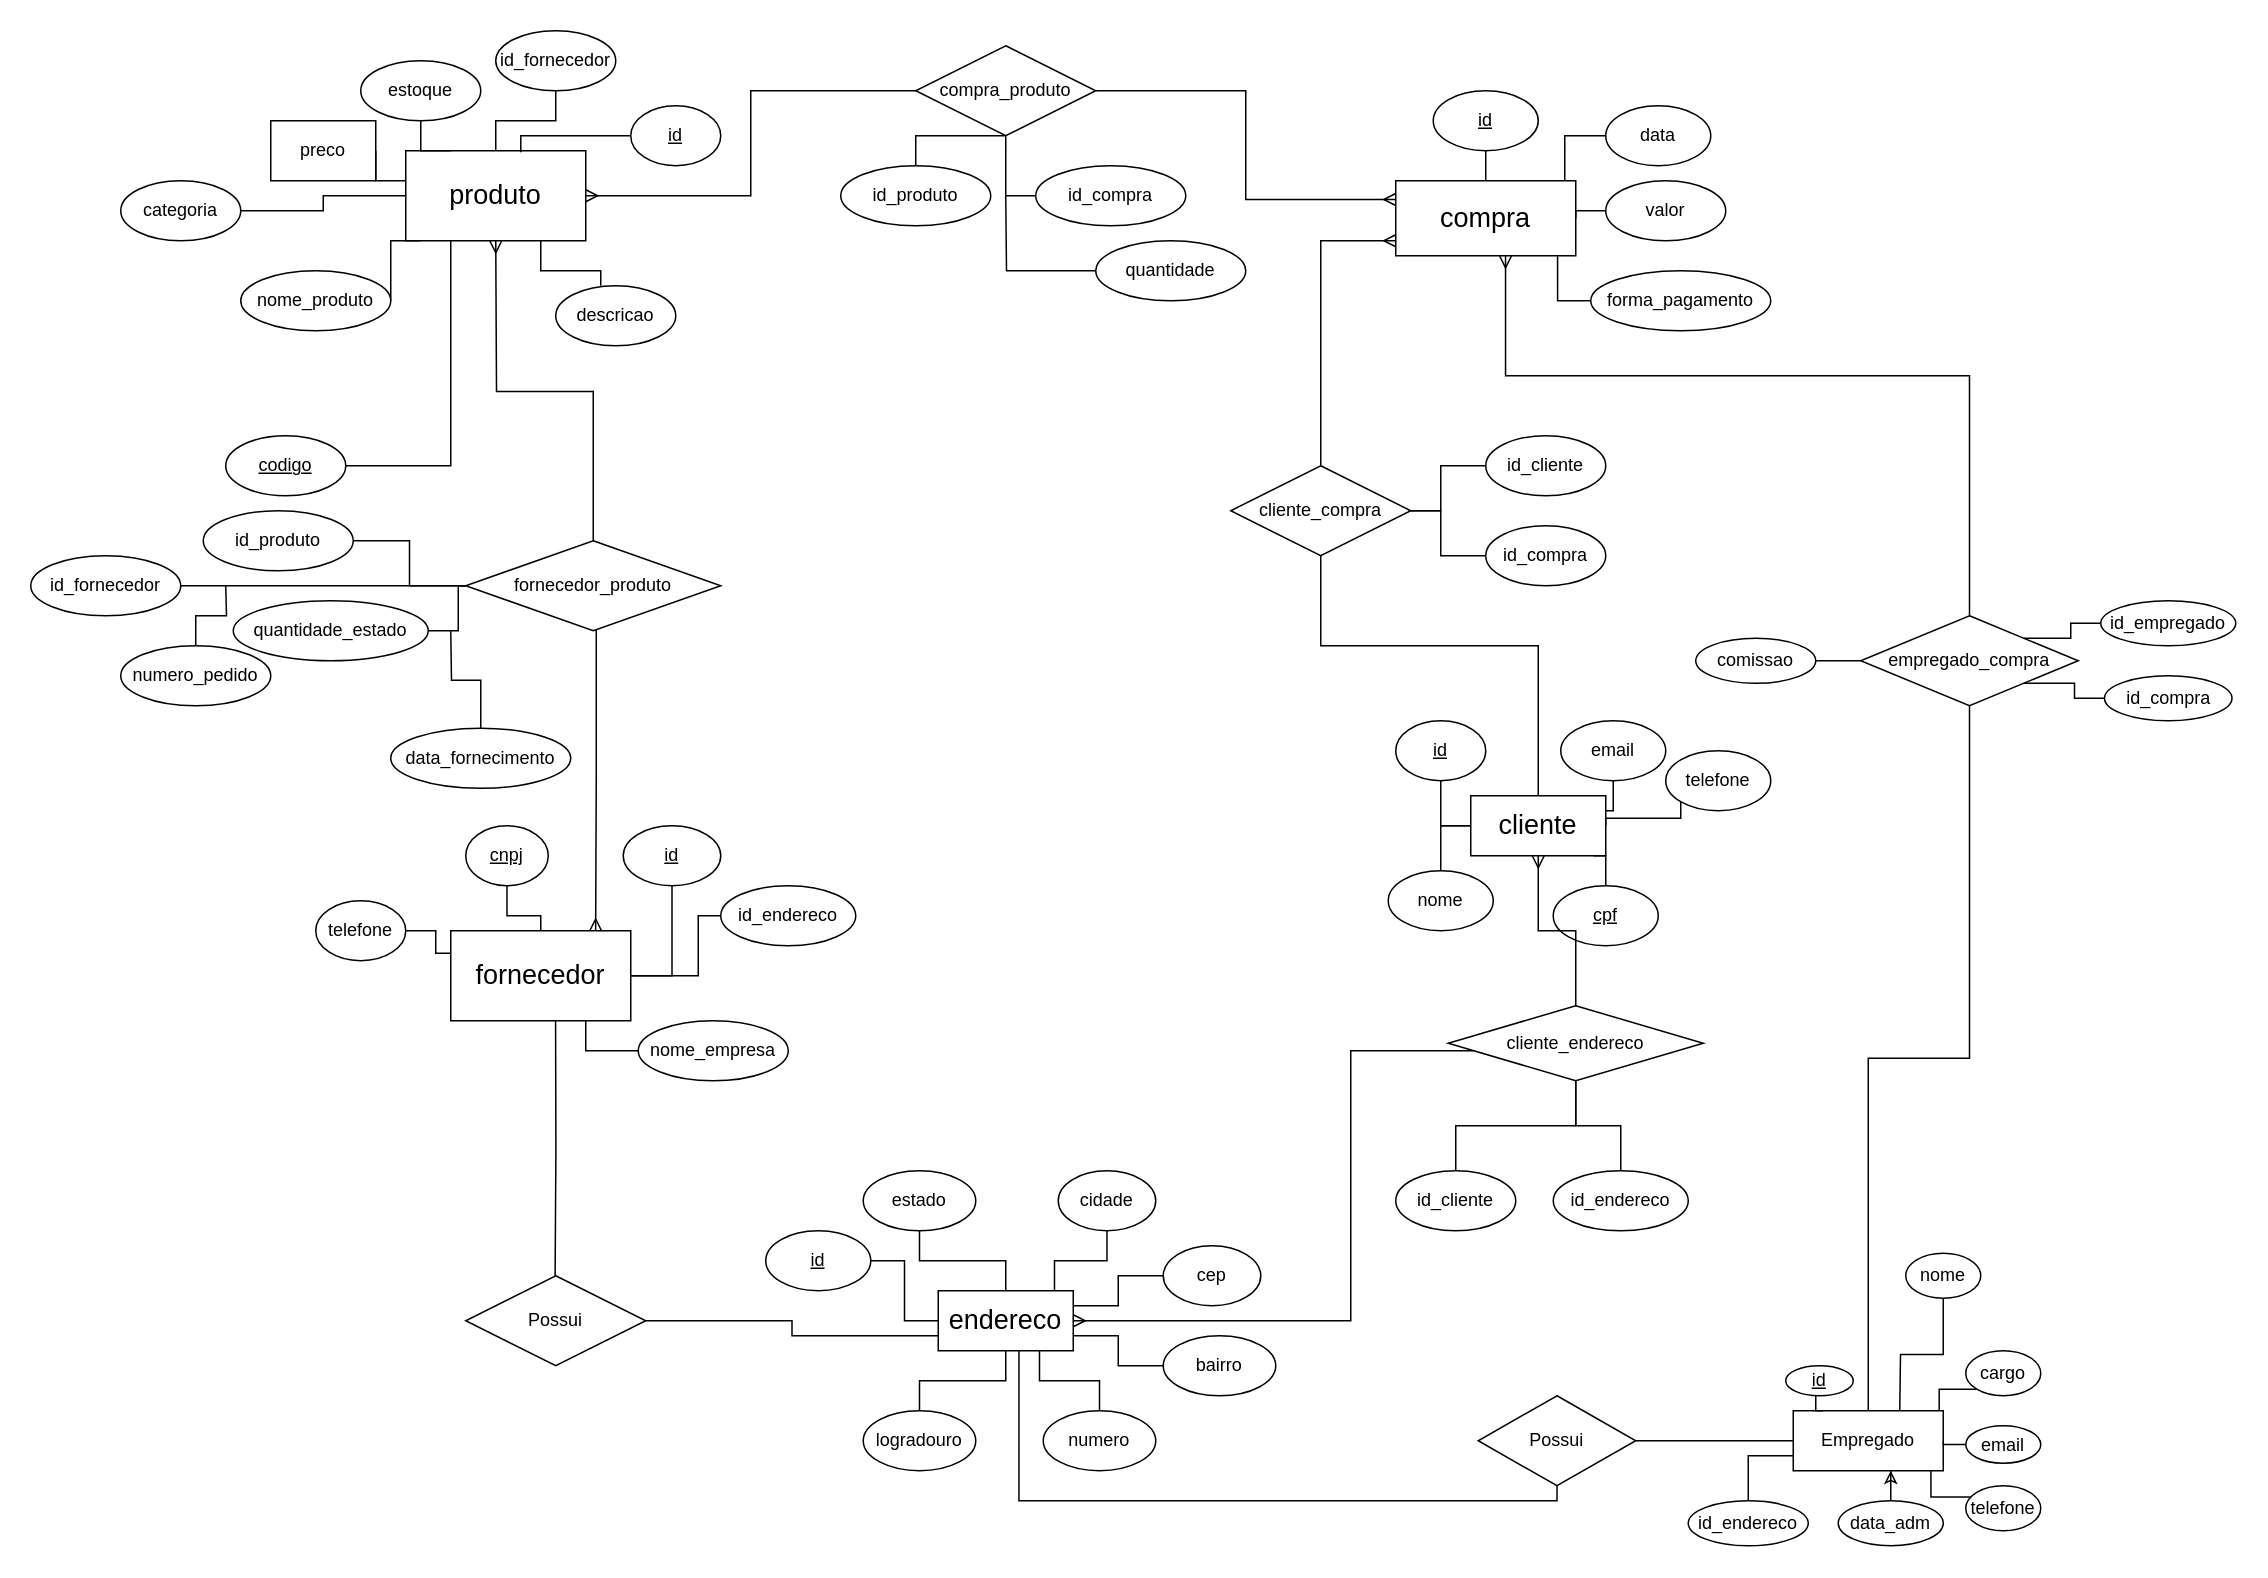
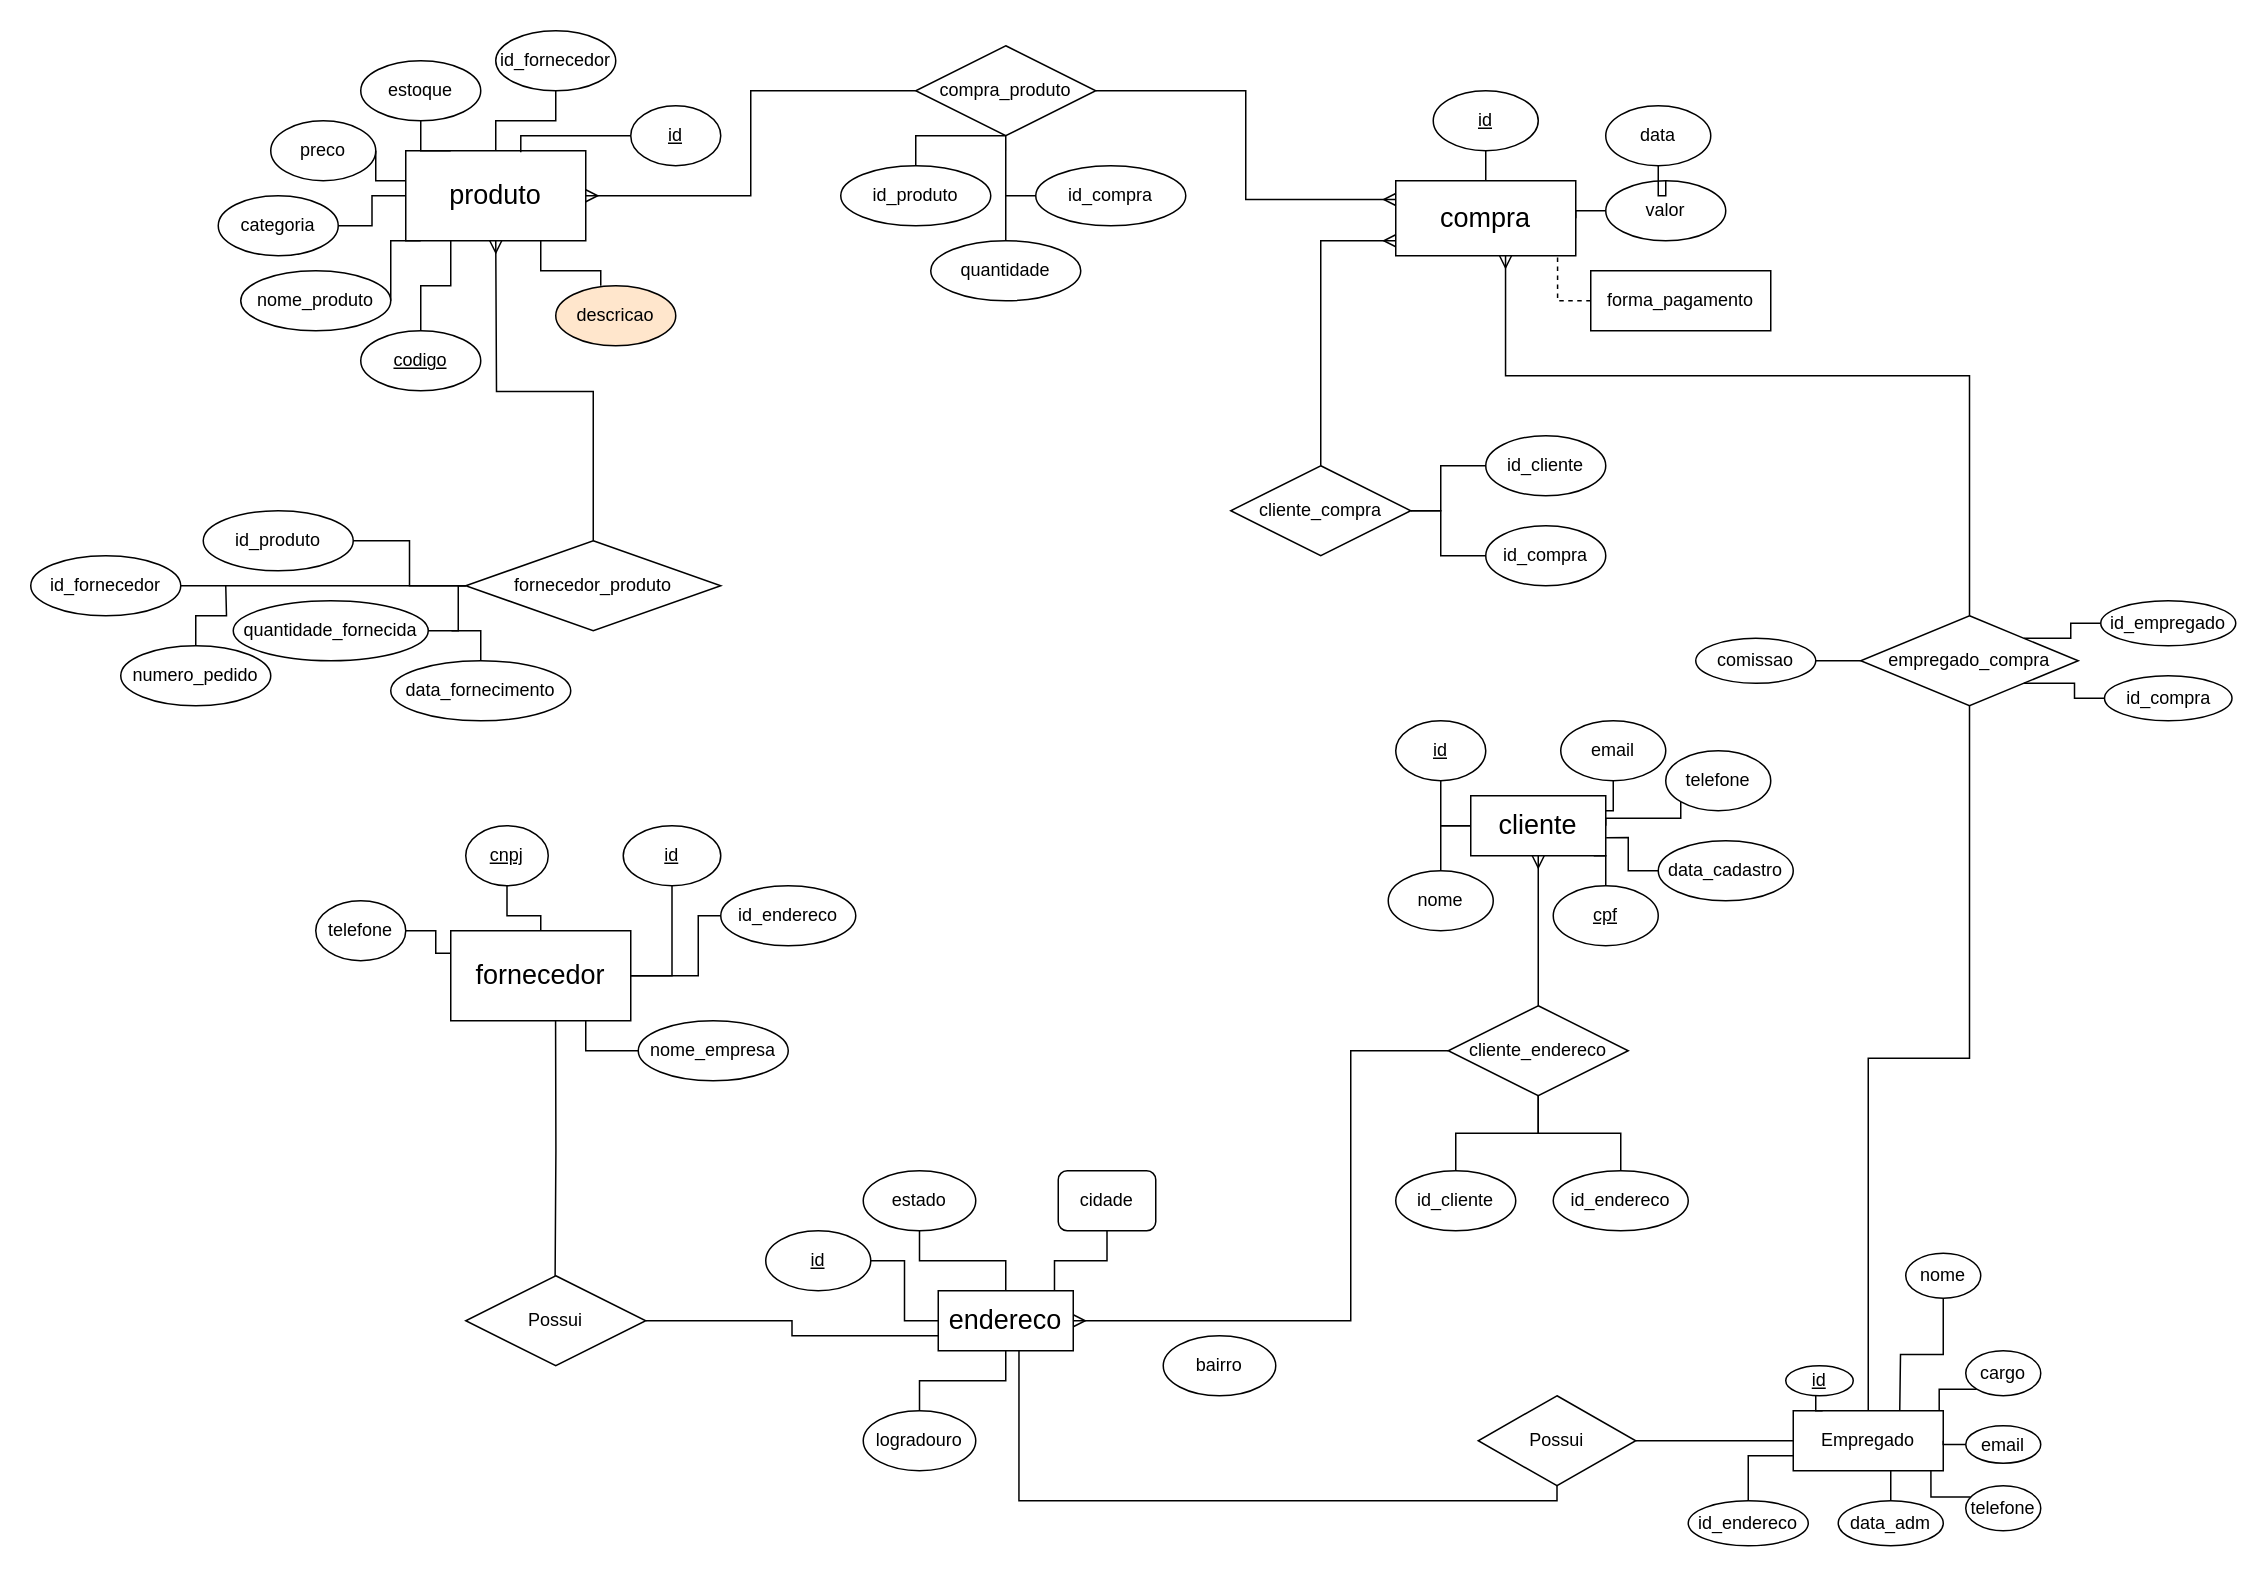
edge "data" -- "compra": now "data" -- "valor"
node "preco": shape rectangle -> ellipse
node "categoria": moved (181, 211) -> (278, 226)
node "quantidade": moved (1171, 271) -> (1006, 271)
edge "compra" -- "forma_pagamento": style solid -> dashed
node "forma_pagamento": shape ellipse -> rectangle
node "descricao": fillcolor #ffffff -> #ffe6cc
node "codigo": moved (286, 466) -> (421, 361)
node "quantidade_estado": label "quantidade_estado" -> "quantidade_fornecida"
edge "cliente_compra" -- "cliente": removed
node "data_fornecimento": moved (481, 758) -> (481, 691)
edge "fornecedor_produto" -> "fornecedor": removed
edge "cliente" -- "data_cadastro": added
node "data_cadastro": added
node "cliente_endereco": size 255x75 -> 180x90
node "cidade": shape ellipse -> rounded rectangle
node "cep": removed
edge "cep" -- "endereco": removed
edge "endereco" -- "bairro": removed
edge "endereco" -- "numero": removed
node "numero": removed
edge "data_adm" -> "Empregado": arrowhead classic -> none
